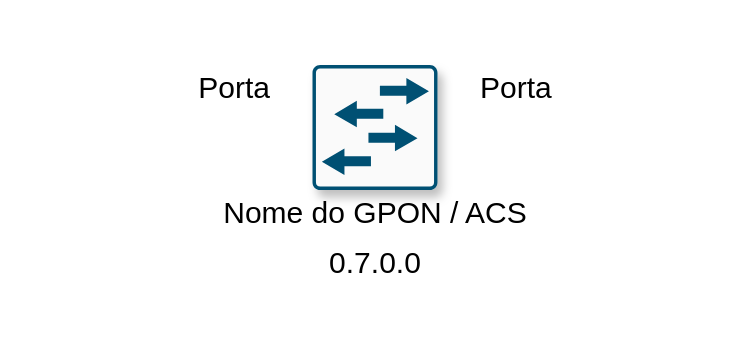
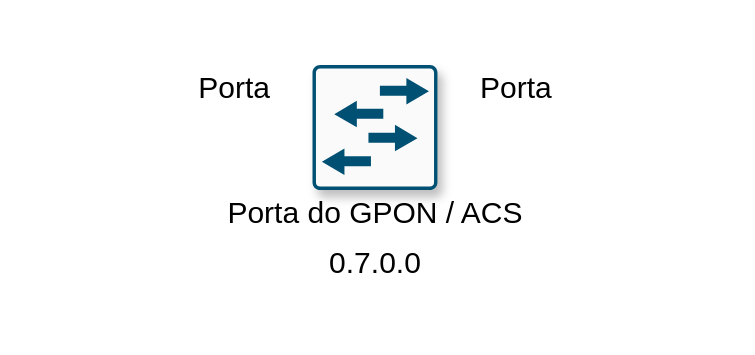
node "Nome do GPON / ACS": label "Nome do GPON / ACS" -> "Porta do GPON / ACS"
